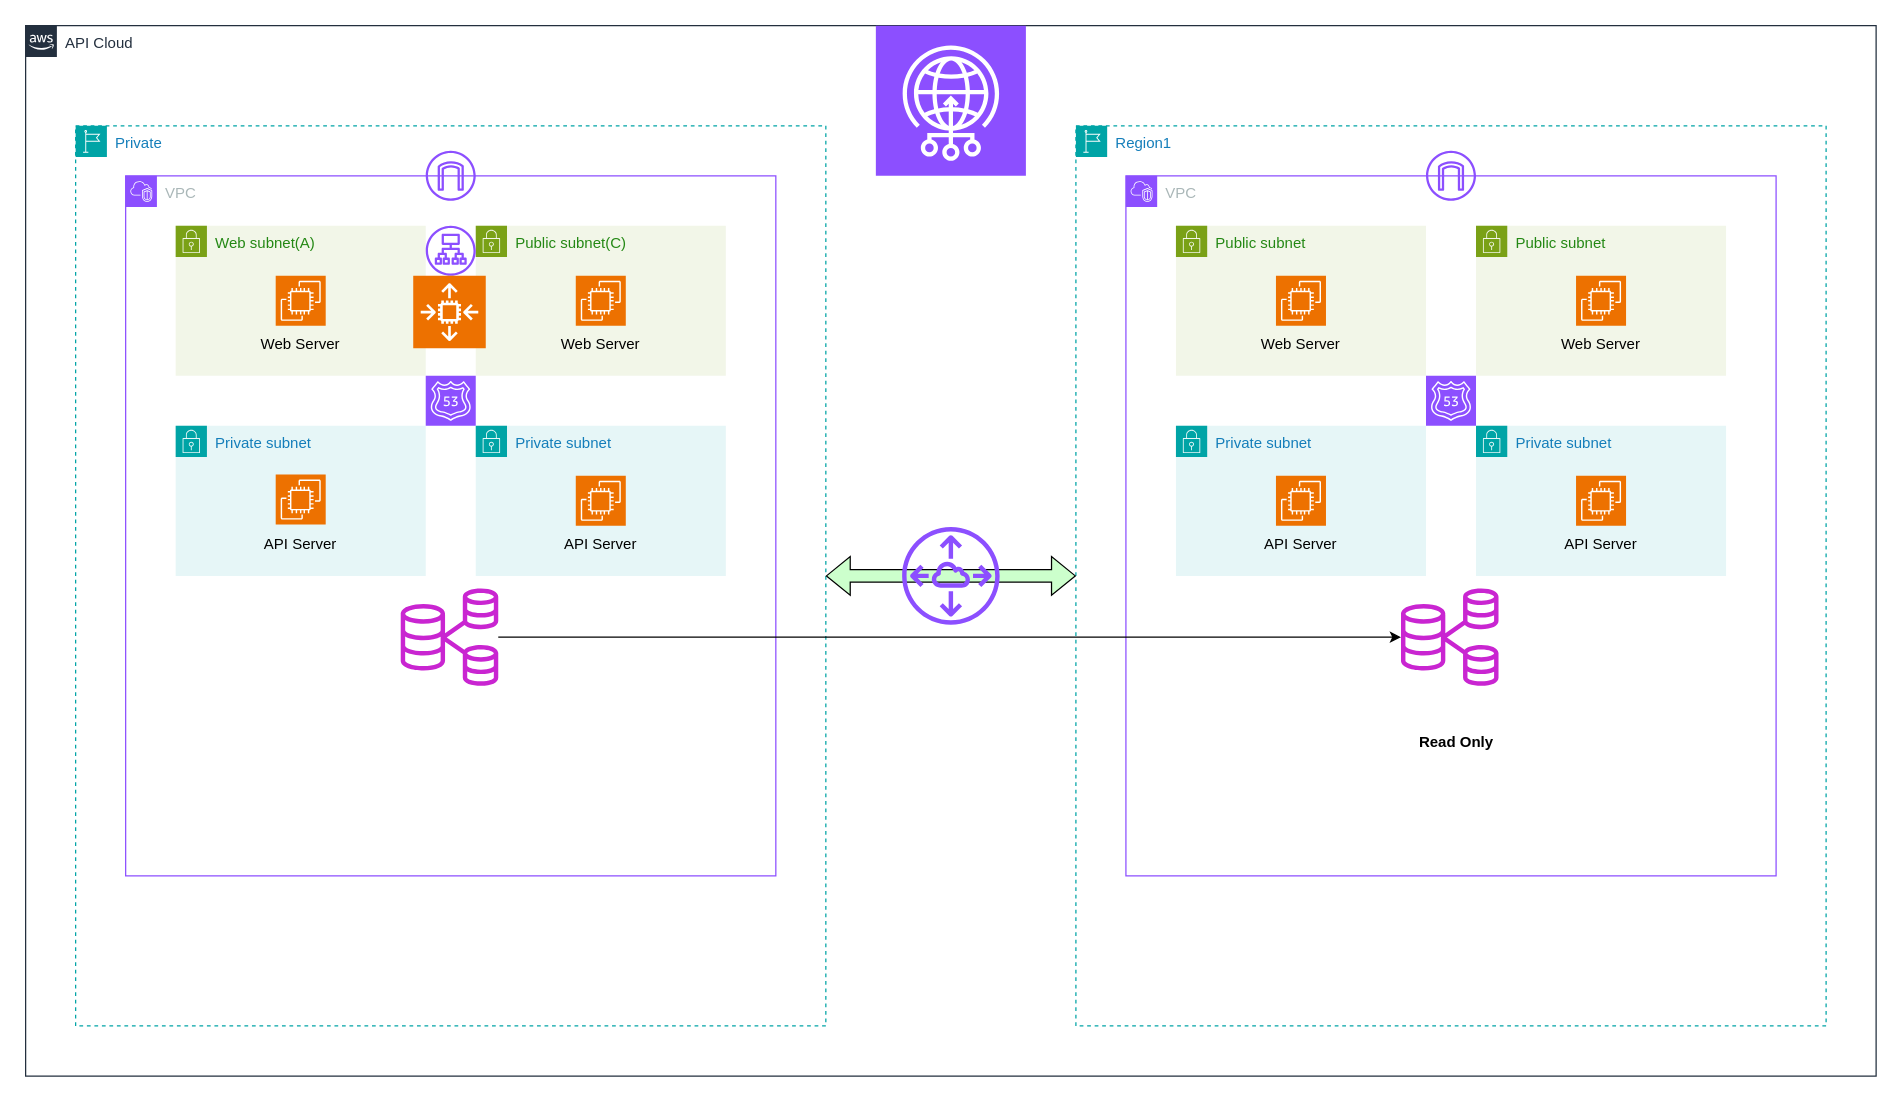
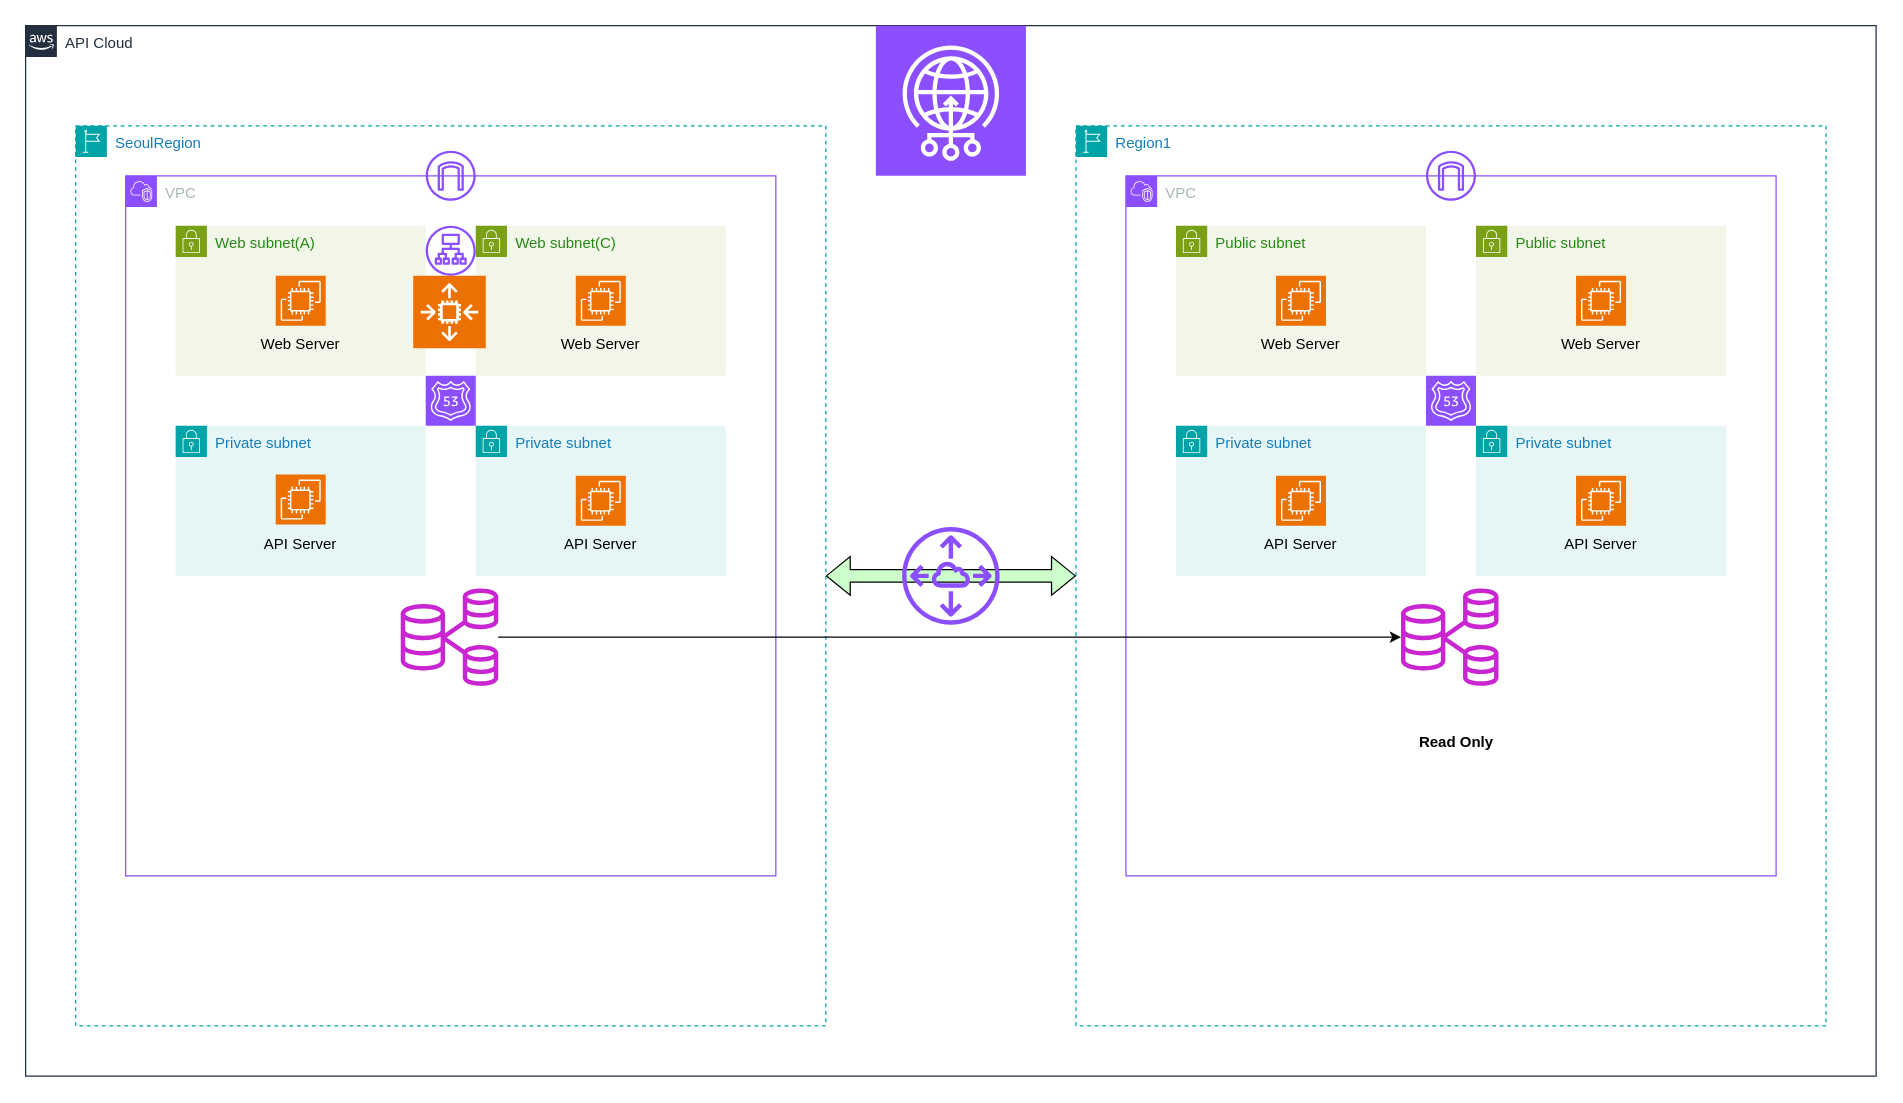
node "Private": label "Private" -> "SeoulRegion"
node "Public subnet(C)": label "Public subnet(C)" -> "Web subnet(C)"
